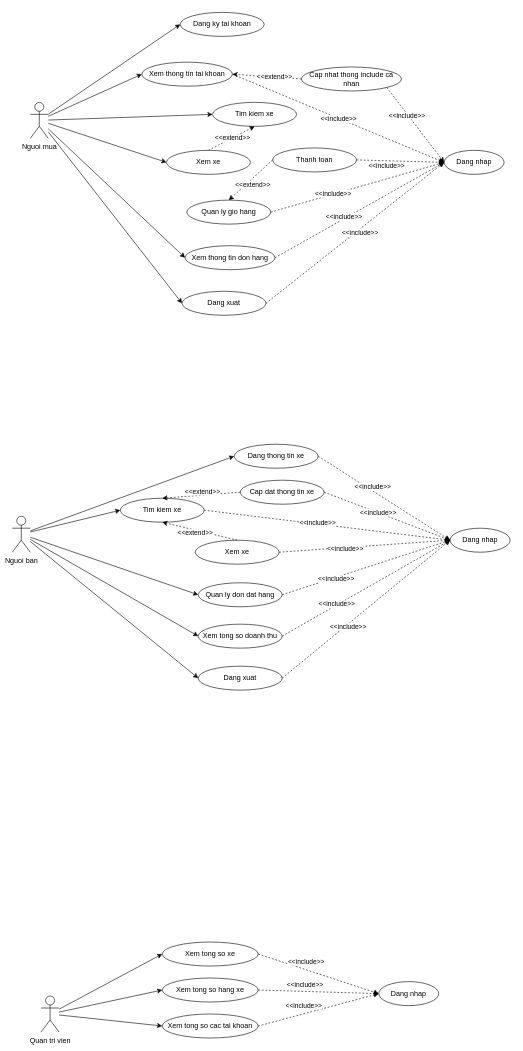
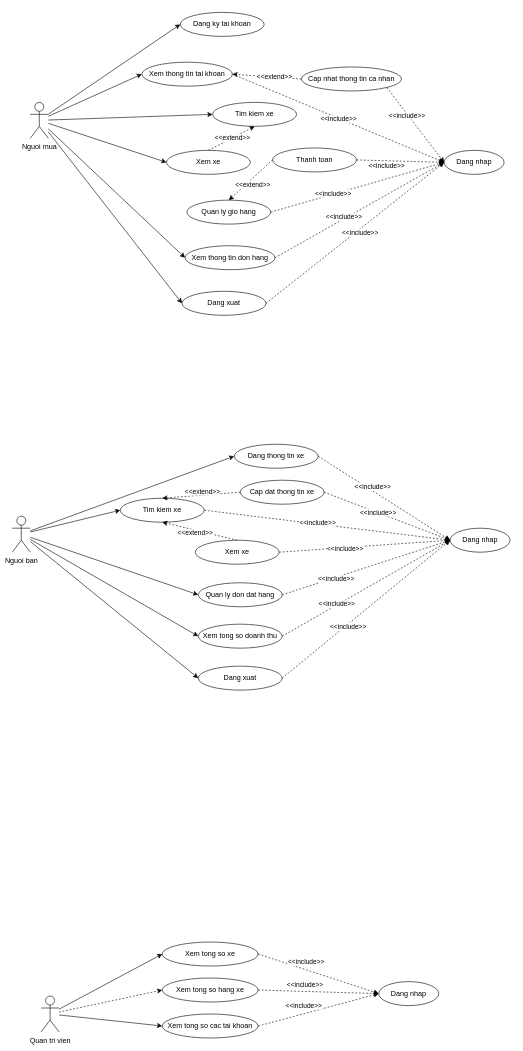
node "Cap nhat thong include ca nhan": label "Cap nhat thong include ca nhan" -> "Cap nhat thong tin ca nhan"
edge "Quan tri vien" -> "Xem tong so hang xe": style solid -> dashed
